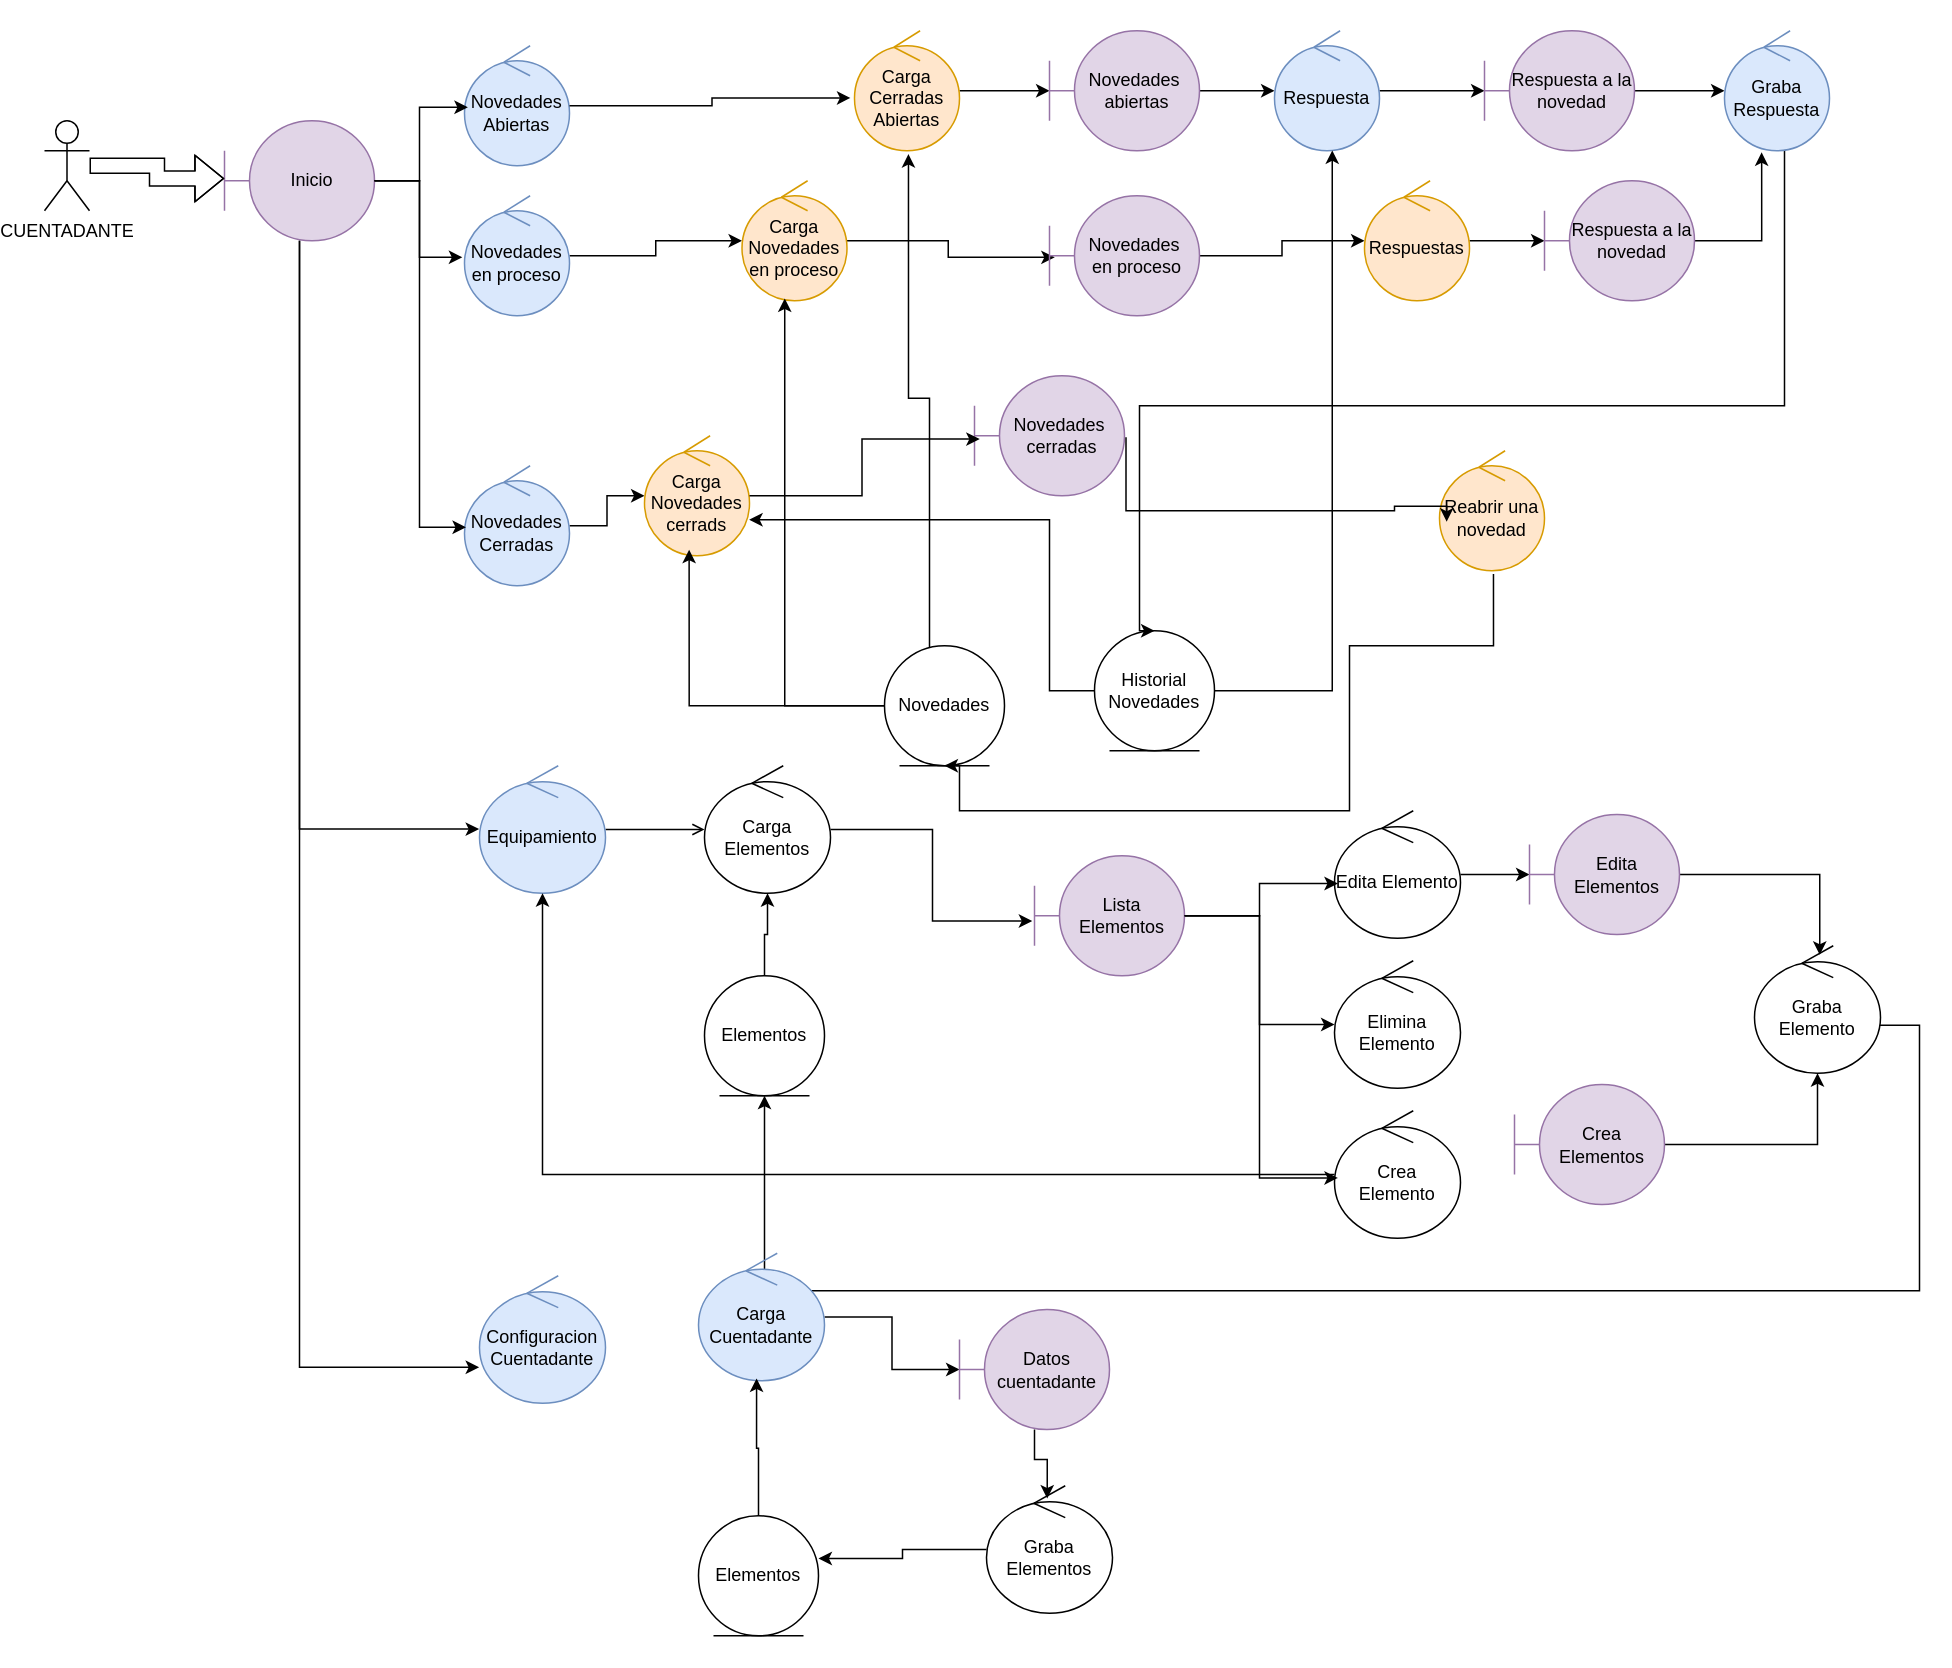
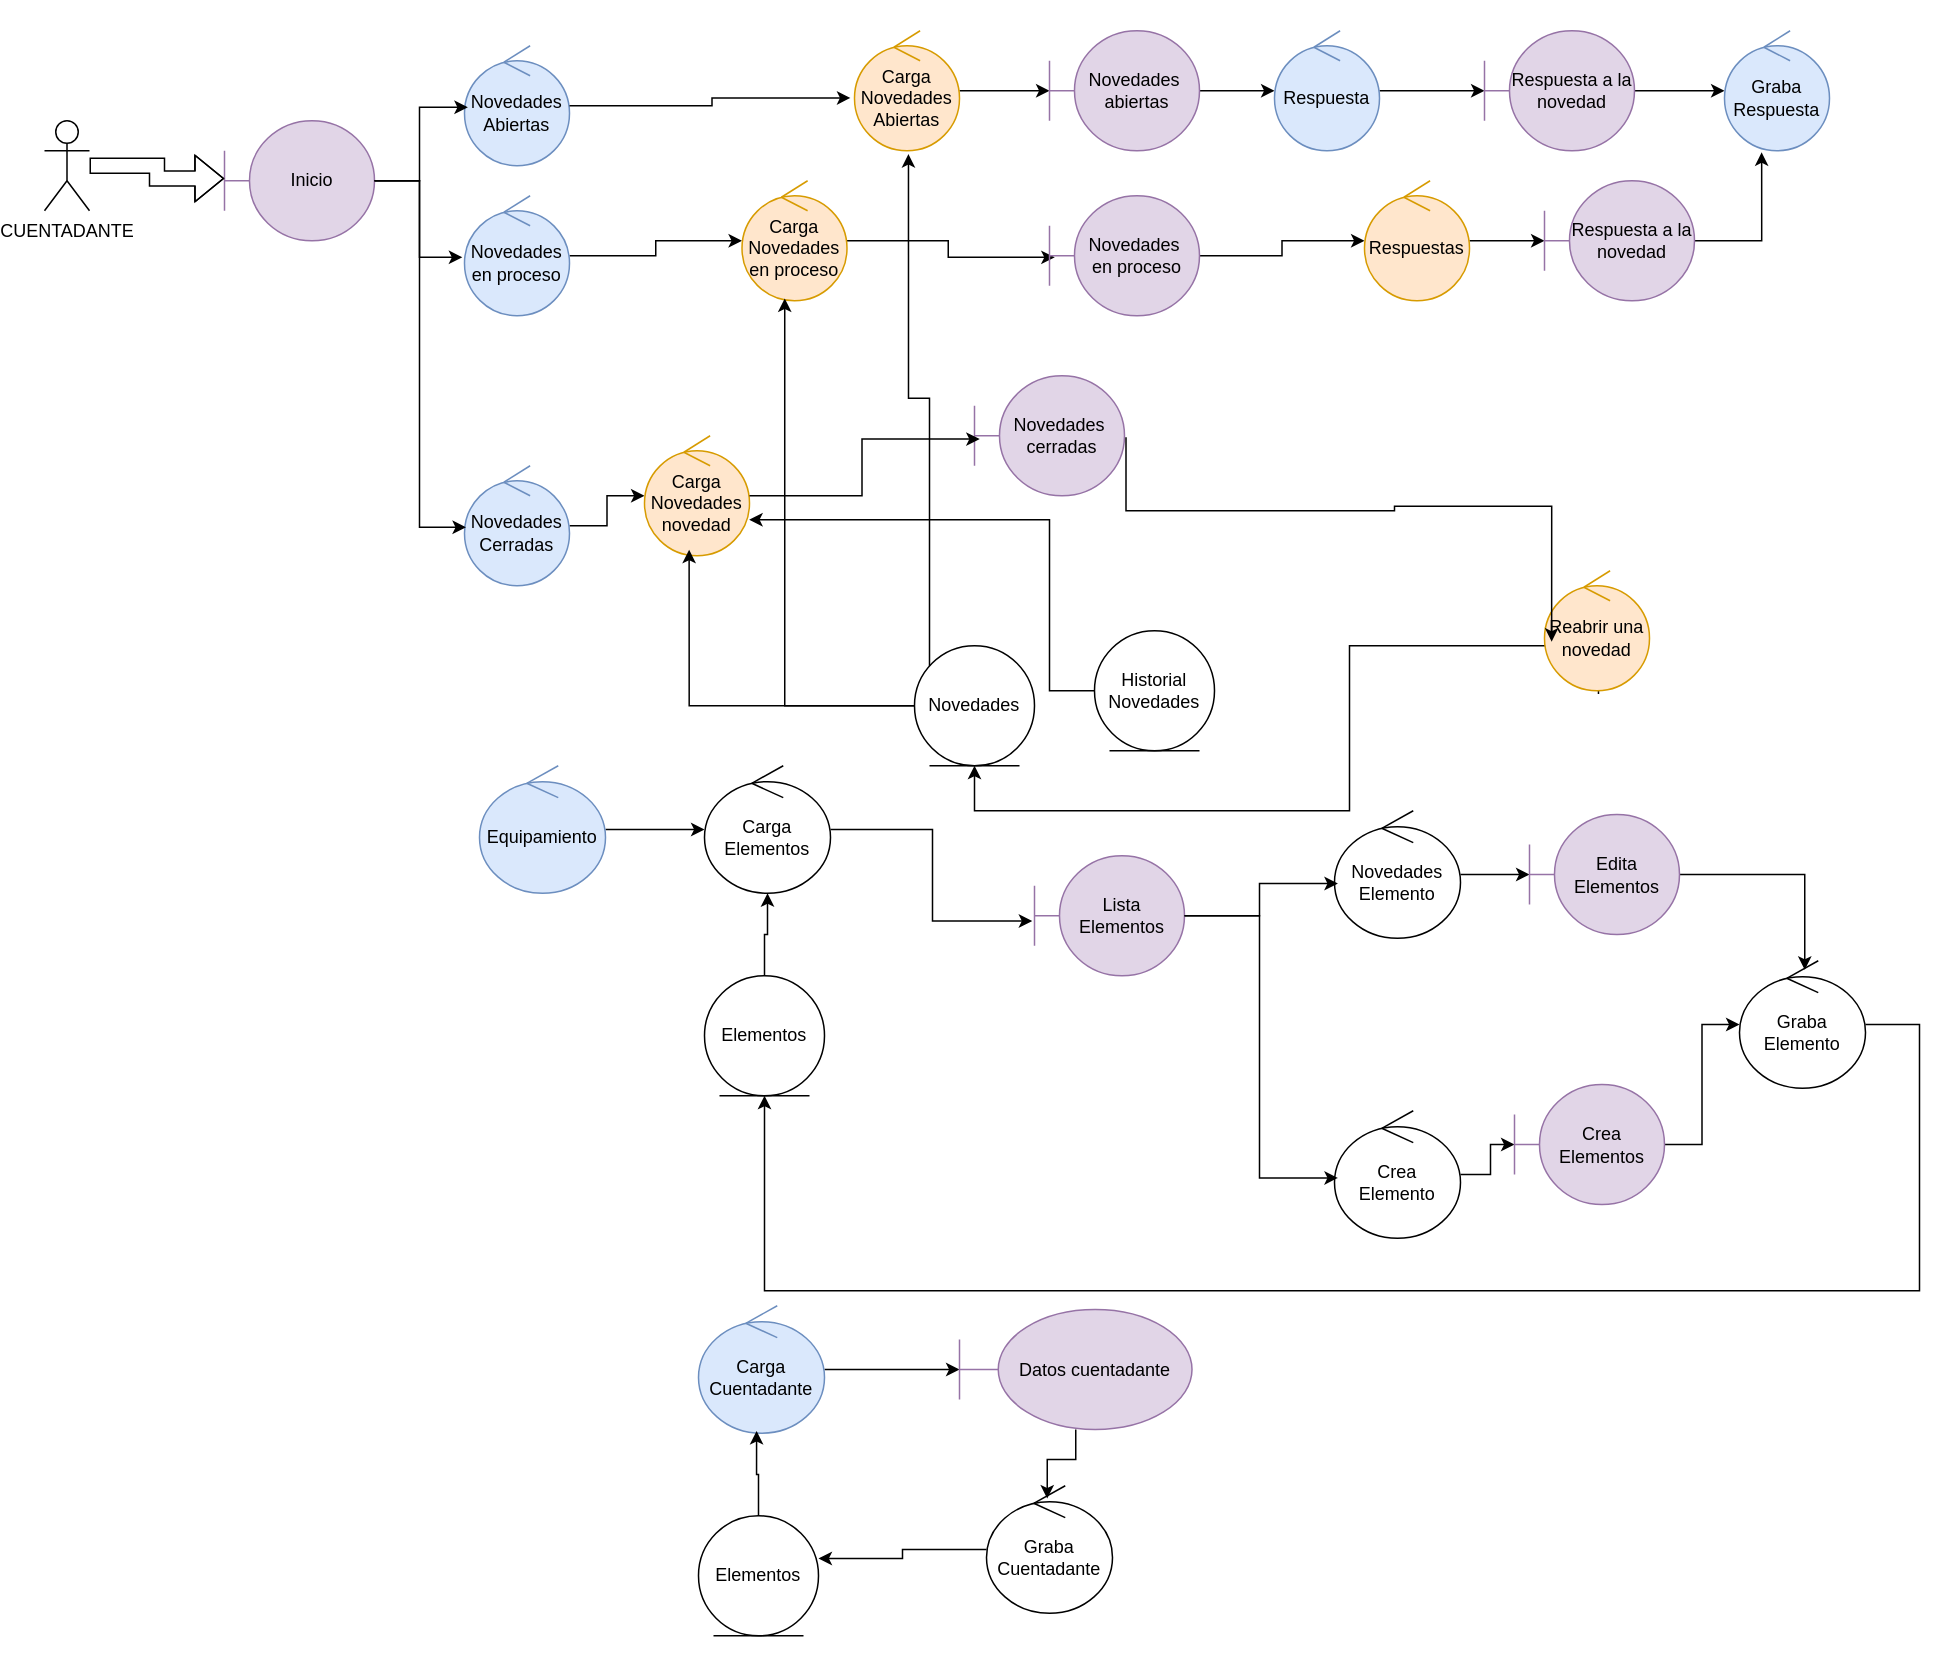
node "Carga Cerradas Abiertas": label "Carga Cerradas Abiertas" -> "Carga Novedades Abiertas"
edge "Graba Respuesta" -> "Historial Novedades": removed
edge "Historial Novedades" -> "Respuesta": removed
node "Carga Novedades cerrads": label "Carga Novedades cerrads" -> "Carga Novedades novedad"
node "Reabrir una novedad": moved (1492, 511) -> (1597, 631)
node "Novedades": moved (944, 706) -> (974, 706)
edge "Inicio" -> "Equipamiento": removed
edge "Equipamiento" -> "Carga Elementos": arrowhead open -> classic
node "Edita Elemento": label "Edita Elemento" -> "Novedades Elemento"
node "Graba Elemento": moved (1817, 1010) -> (1802, 1025)
edge "Lista Elementos" -> "Elimina Elemento": removed
node "Elimina Elemento": removed
edge "Crea Elemento" -> "Equipamiento": now "Crea Elemento" -> "Crea Elementos"
edge "Inicio" -> "Configuracion Cuentadante": removed
node "Carga Cuentadante": moved (761, 1317) -> (761, 1370)
node "Configuracion Cuentadante": removed
node "Datos cuentadante": size 150x120 -> 233x120
node "Graba Elementos": label "Graba Elementos" -> "Graba Cuentadante"
